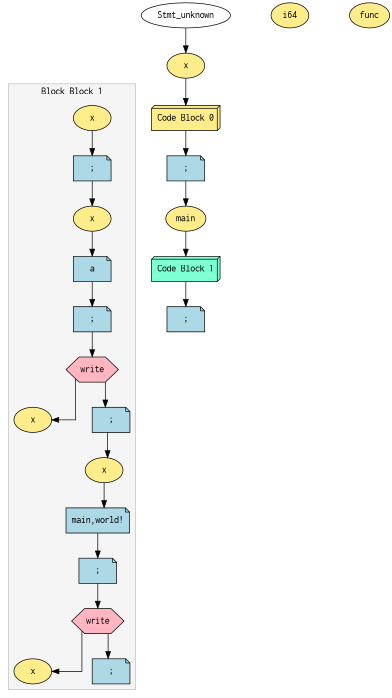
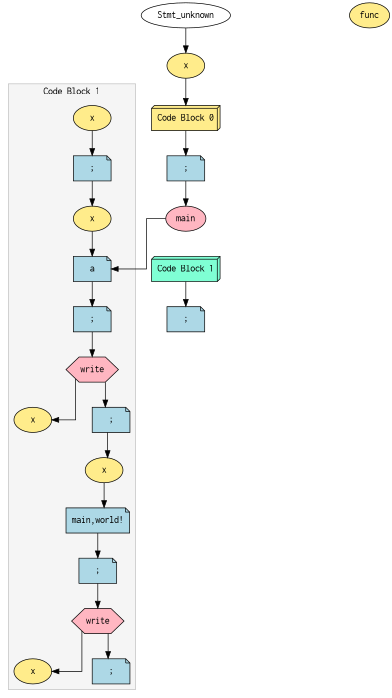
node "i64": removed
cluster "Block Block 1": label "Block Block 1" -> "Code Block 1"
node "main": fillcolor lightgoldenrod1 -> lightpink
edge "main" -> "Code Block 1": now "main" -> "a"
